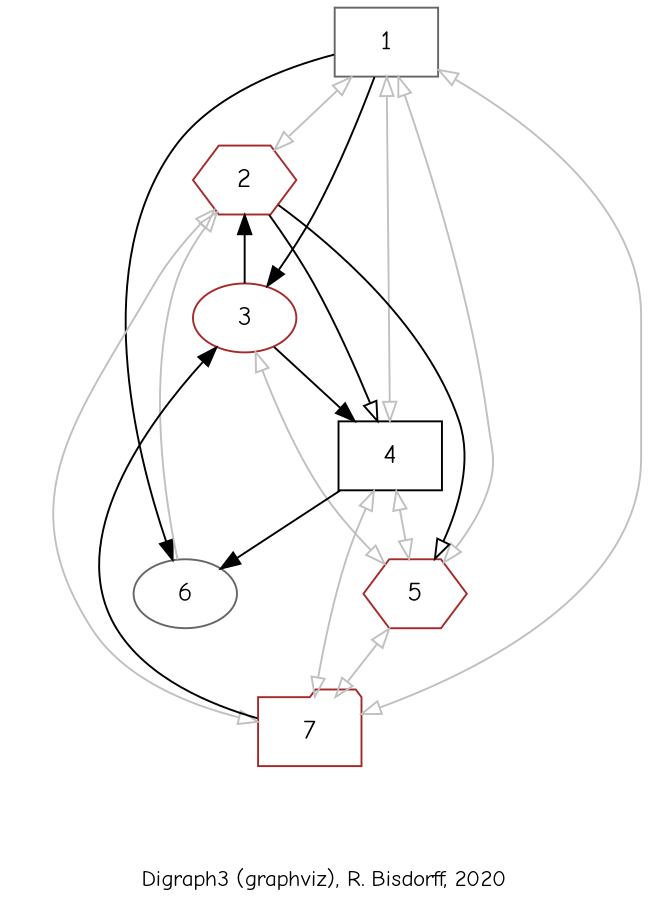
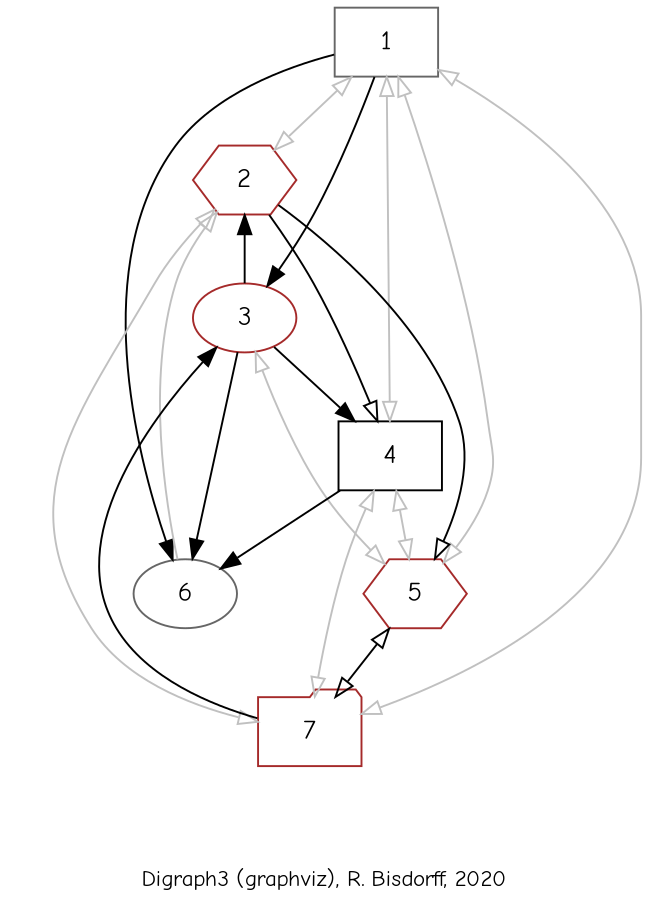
edge "3" -> "6": added
edge "5" -- "7": color grey -> black
